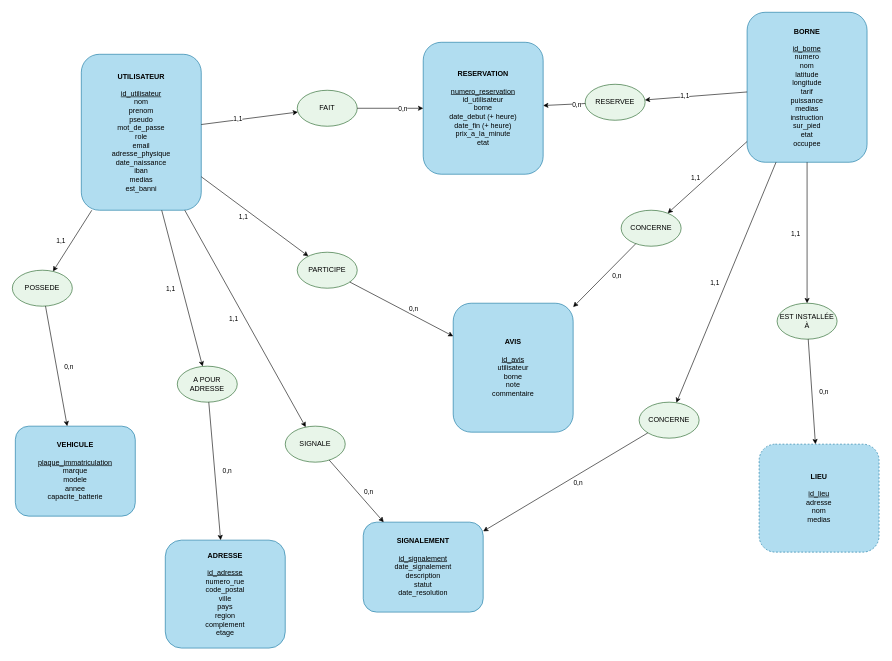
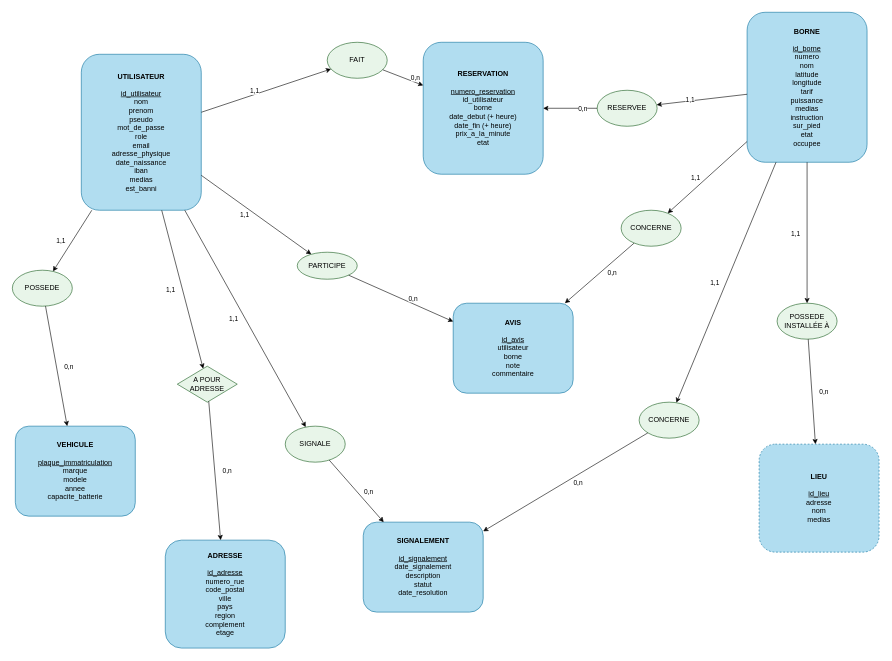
node "RESERVEE": moved (615, 102) -> (627, 108)
node "FAIT": moved (327, 108) -> (357, 60)
node "PARTICIPE": size 60x36 -> 60x27
node "EST INSTALLÉE À": label "EST INSTALLÉE À" -> "POSSEDE INSTALLÉE À"
node "AVIS id_avis utilisateur borne note commentaire": size 120x129 -> 120x90
node "A POUR ADRESSE": shape ellipse -> diamond
